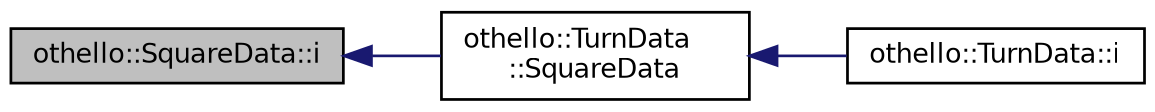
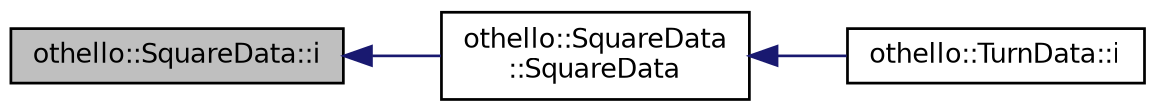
node "othello::TurnData ::SquareData": label "othello::TurnData ::SquareData" -> "othello::SquareData ::SquareData"
